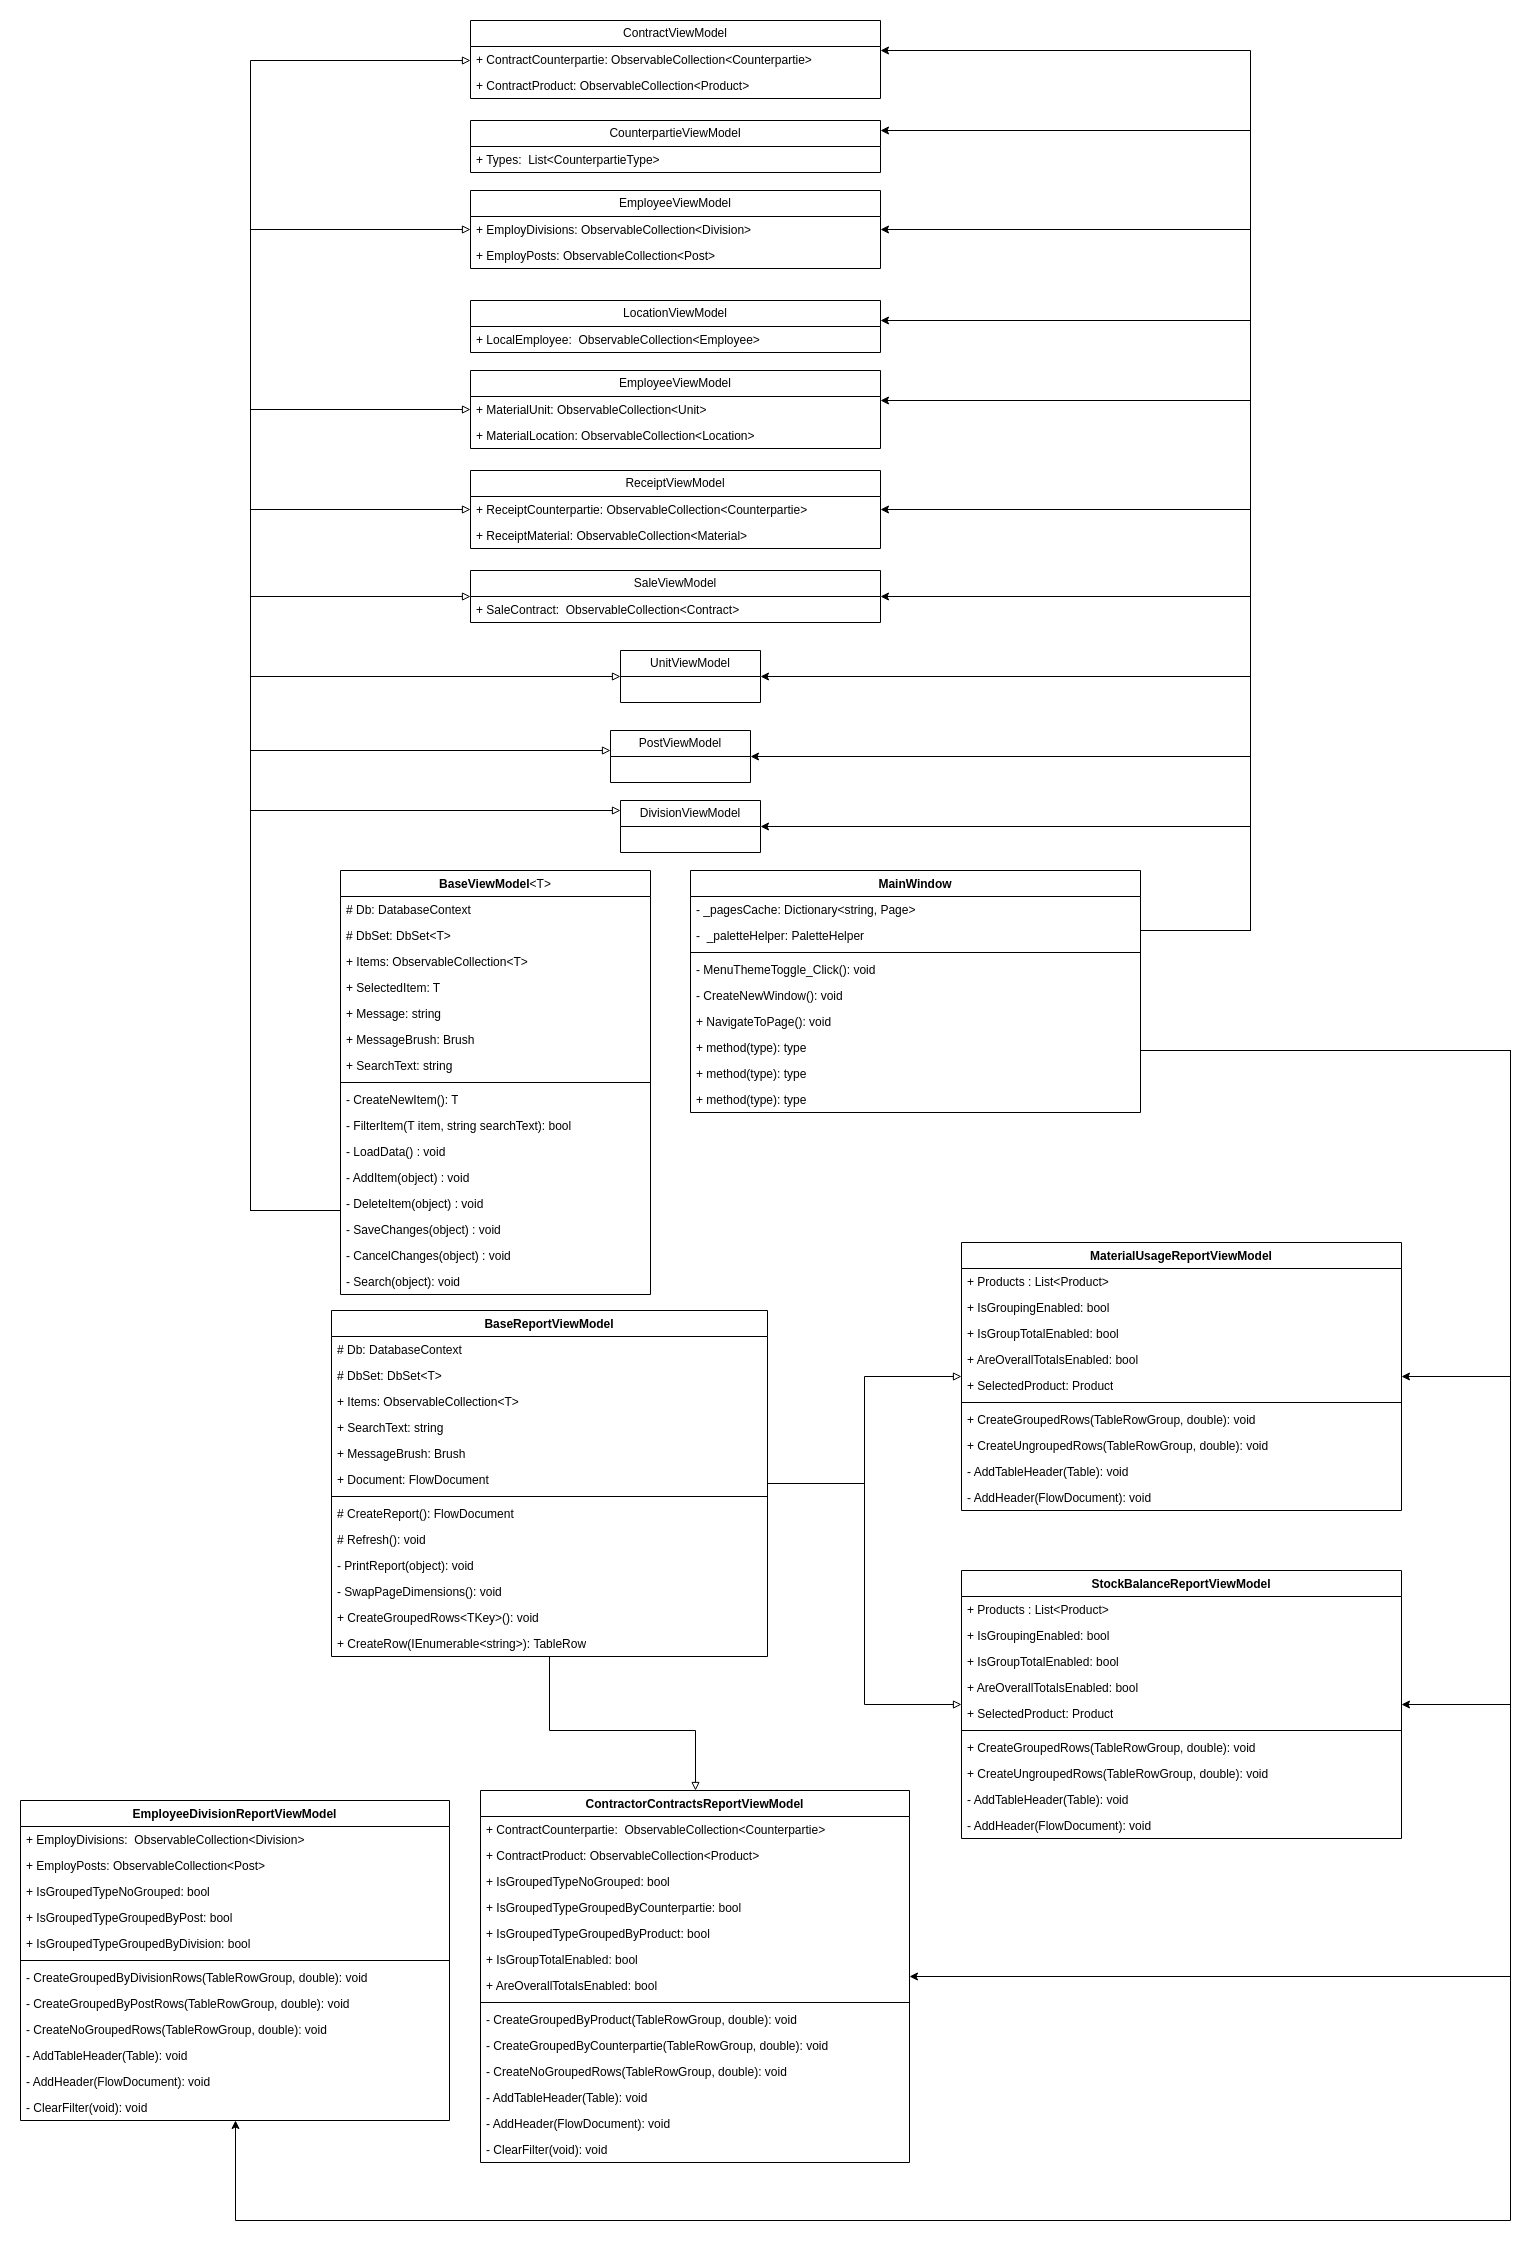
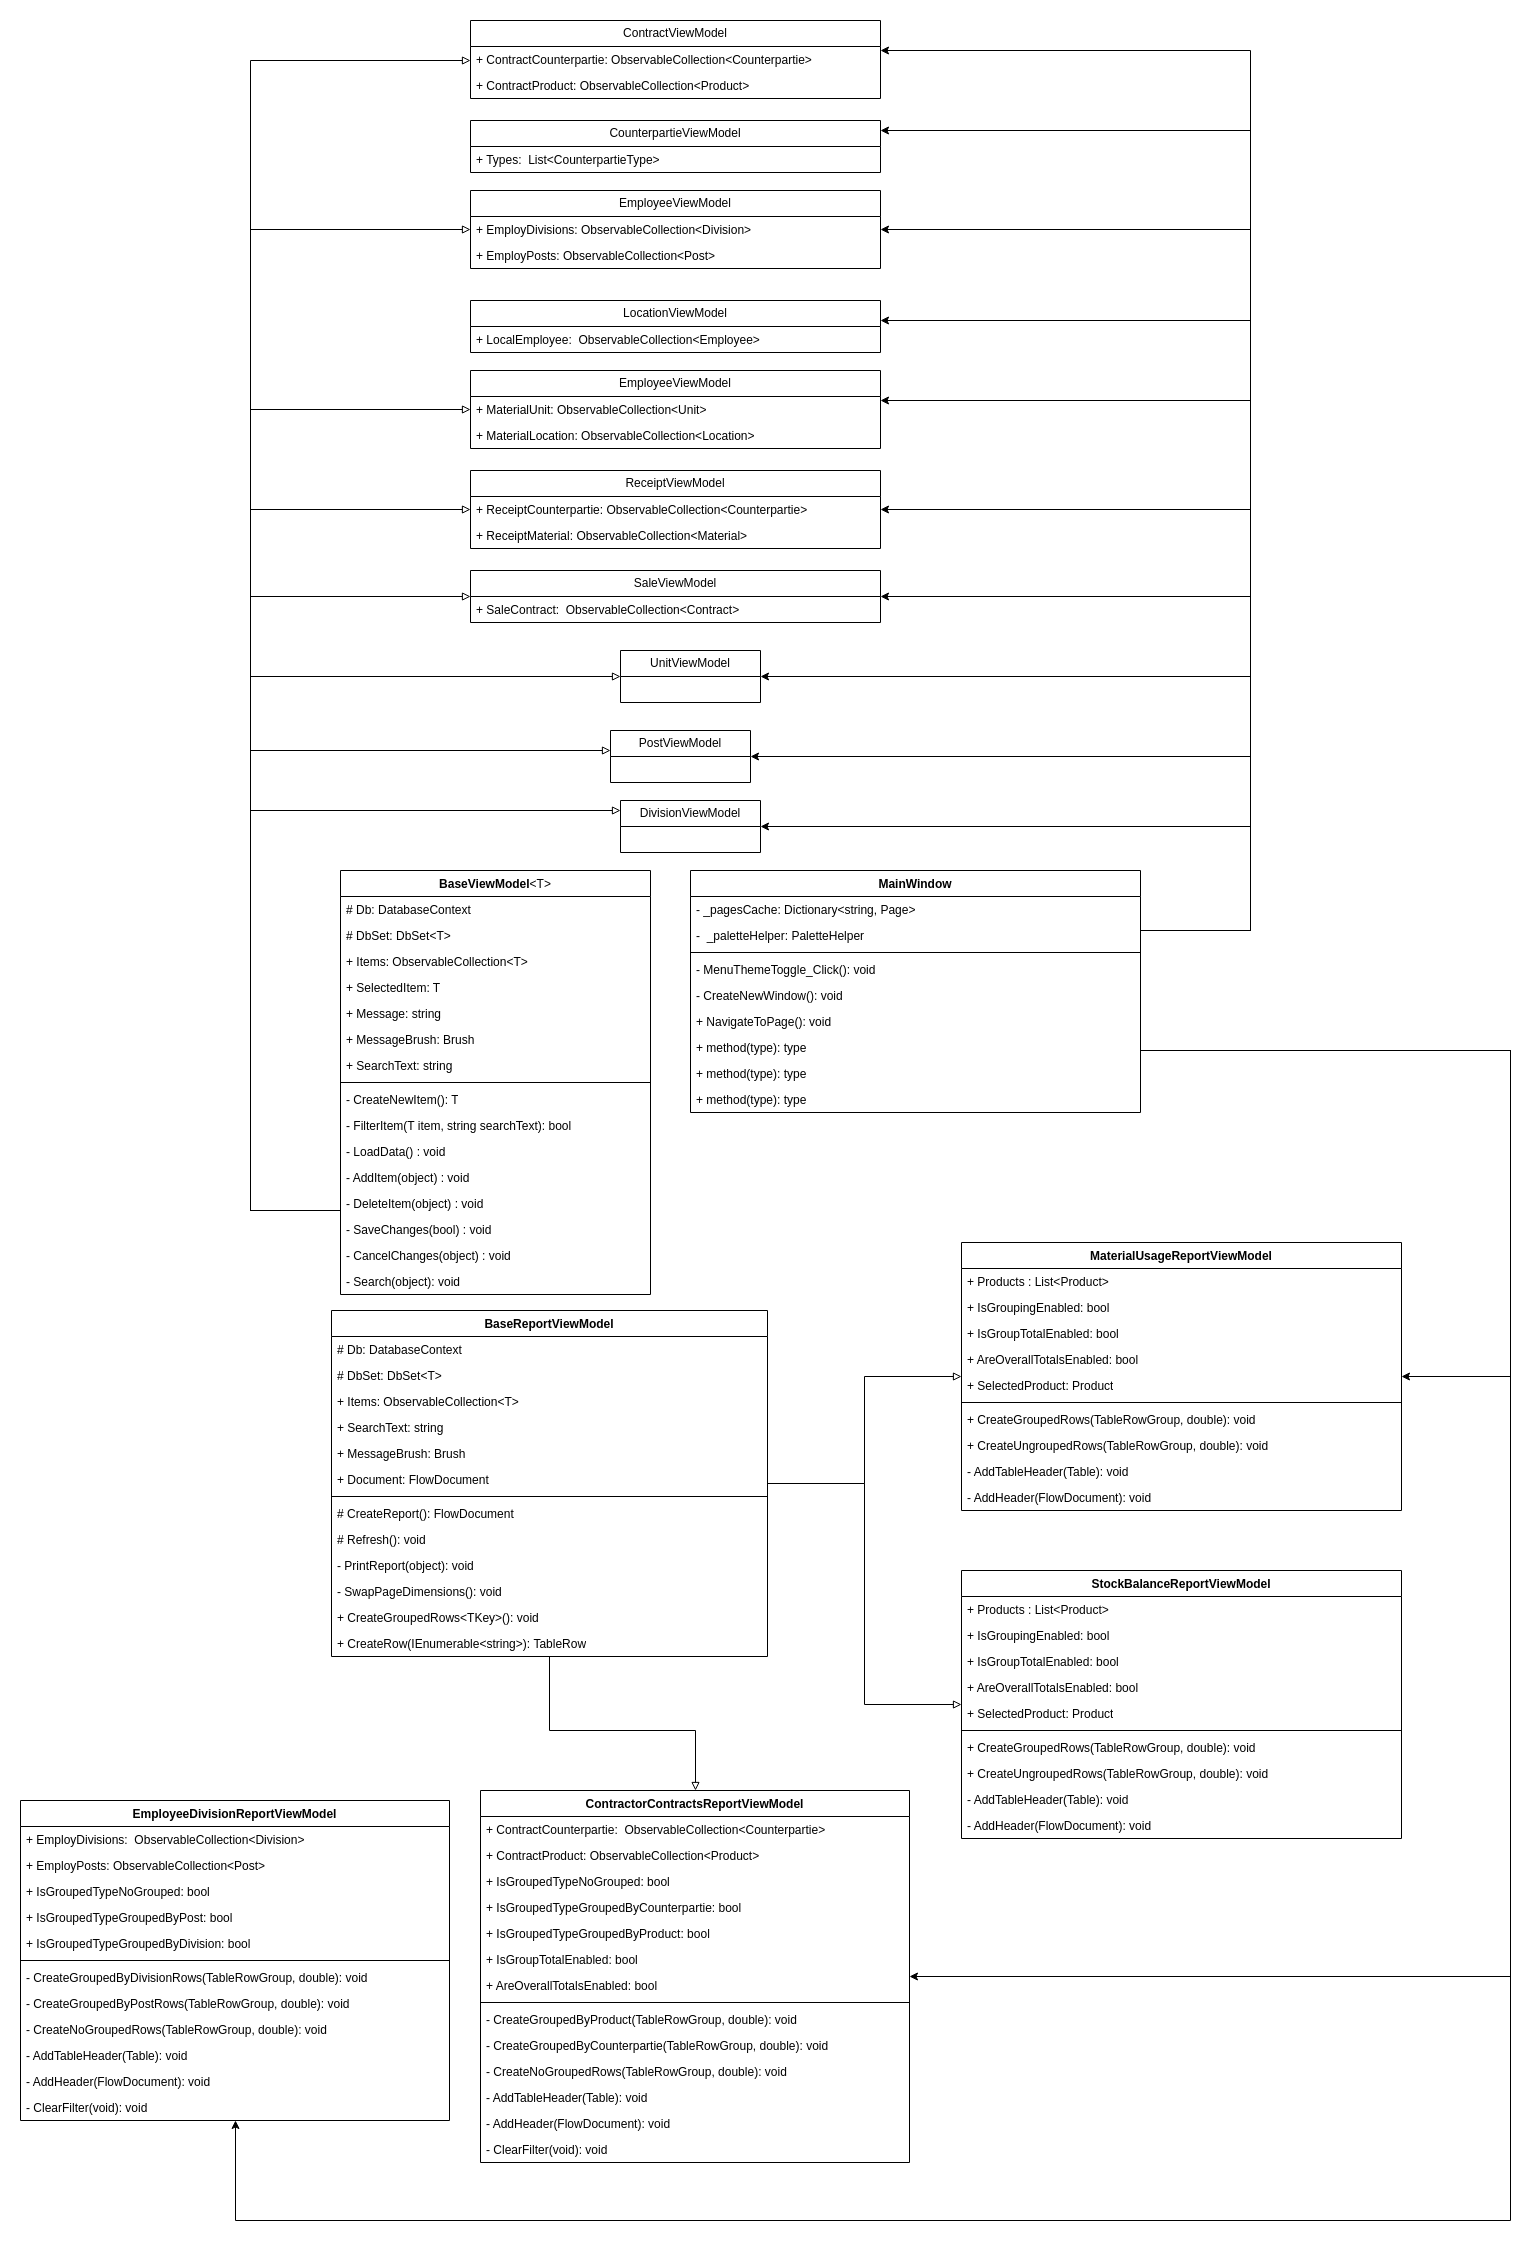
node "- SaveChanges(object) : void": label "- SaveChanges(object) : void" -> "- SaveChanges(bool) : void"
edge "MainWindow" -> "StockBalanceReportViewModel": removed
